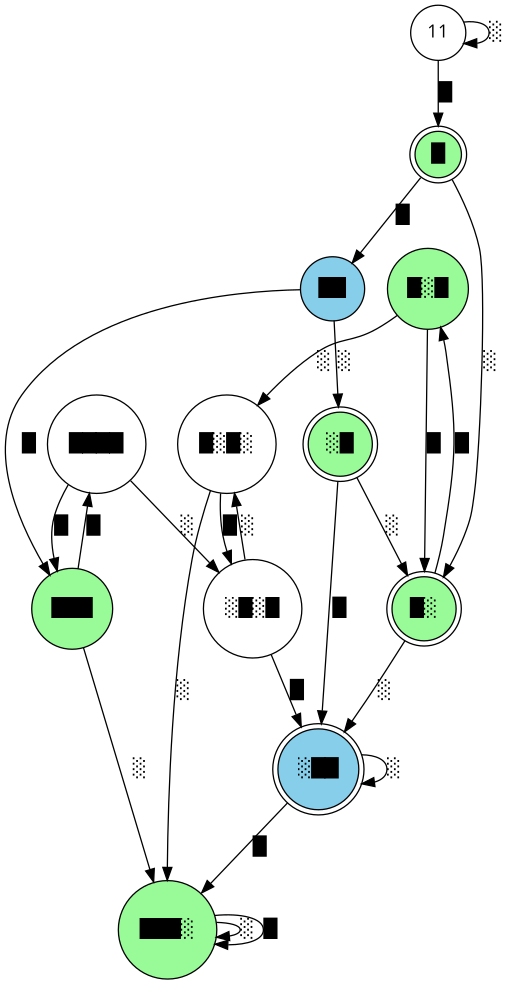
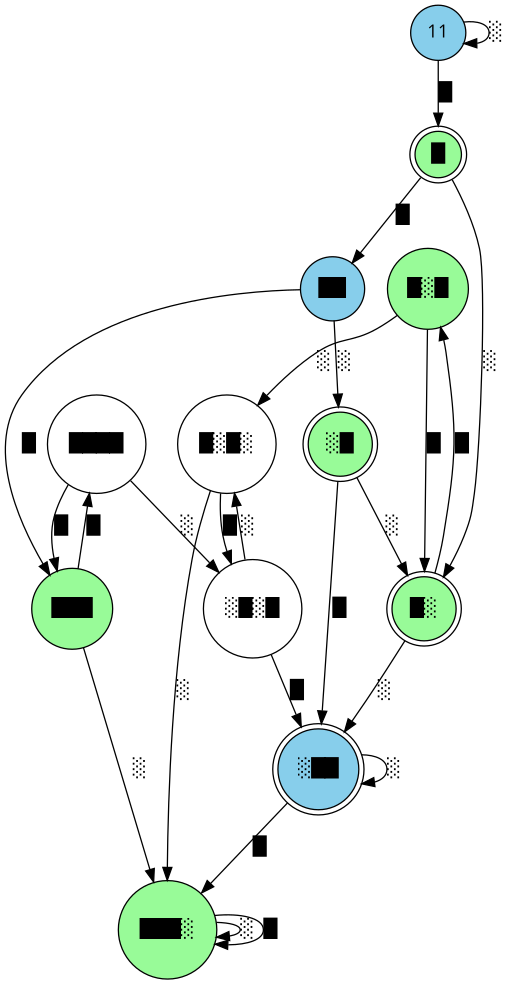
node "11": fillcolor white -> skyblue
